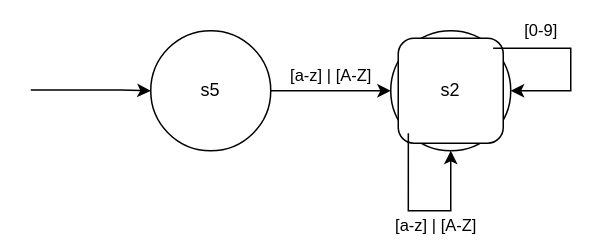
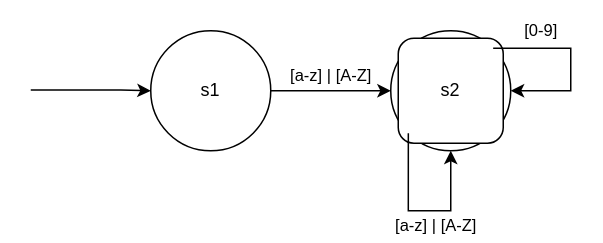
node "s5": label "s5" -> "s1"
